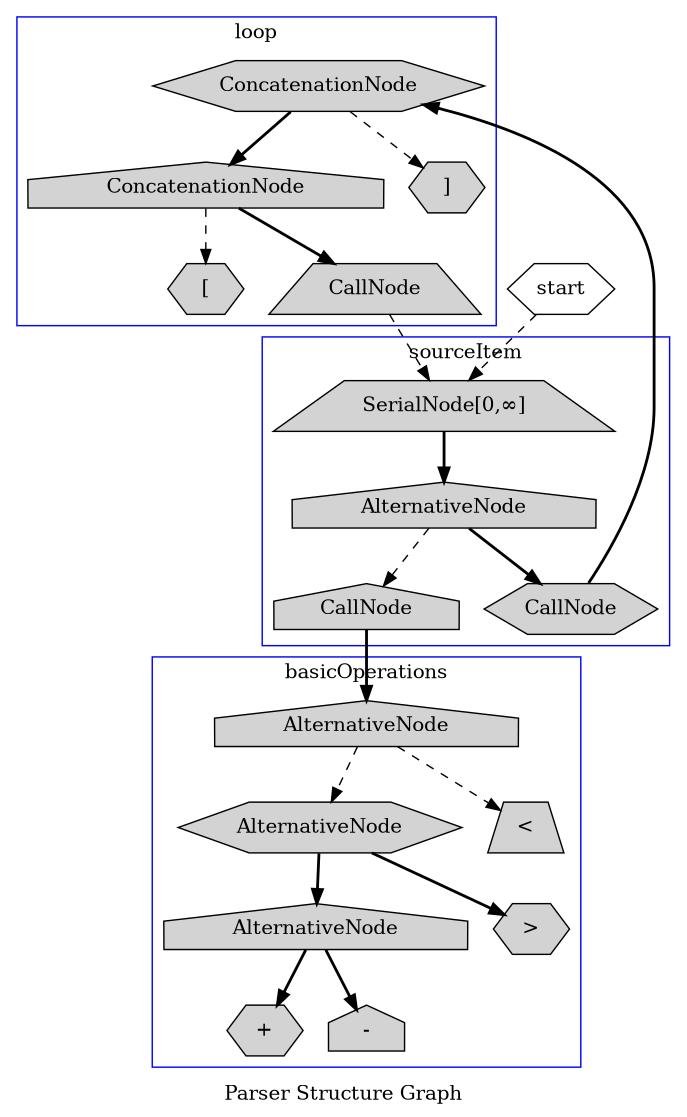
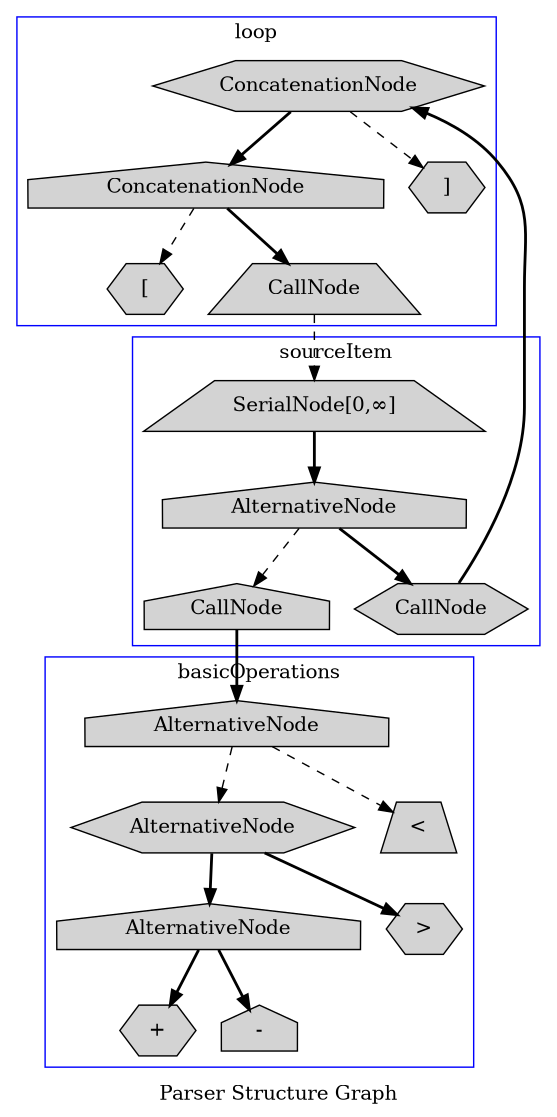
node "start": removed
